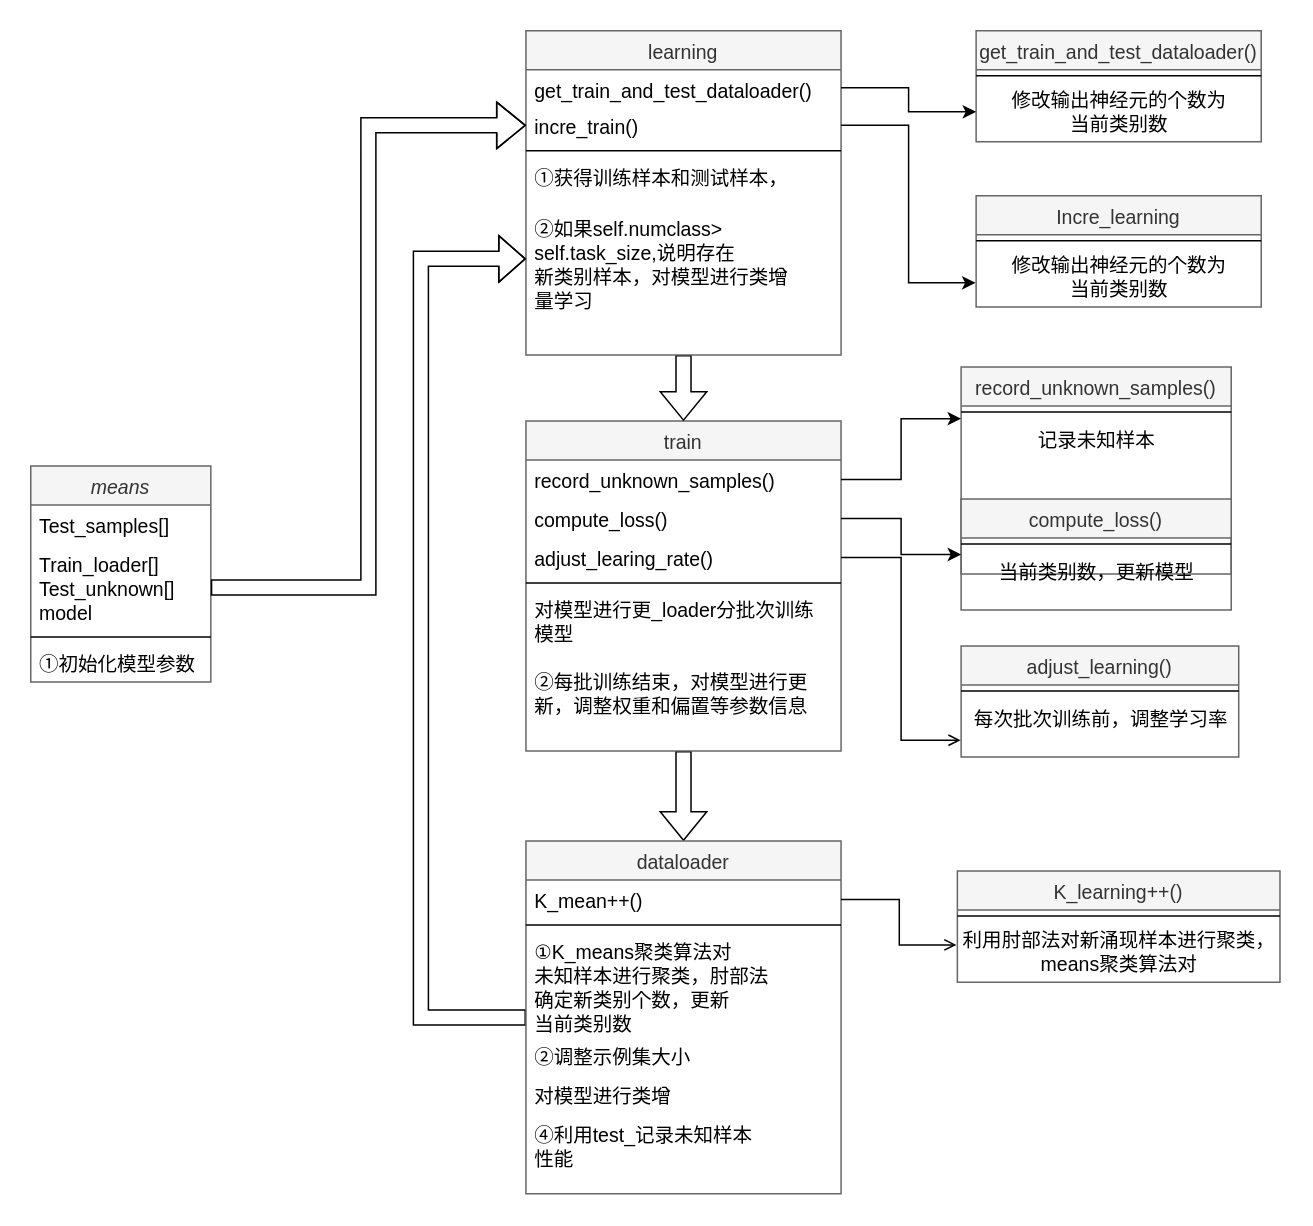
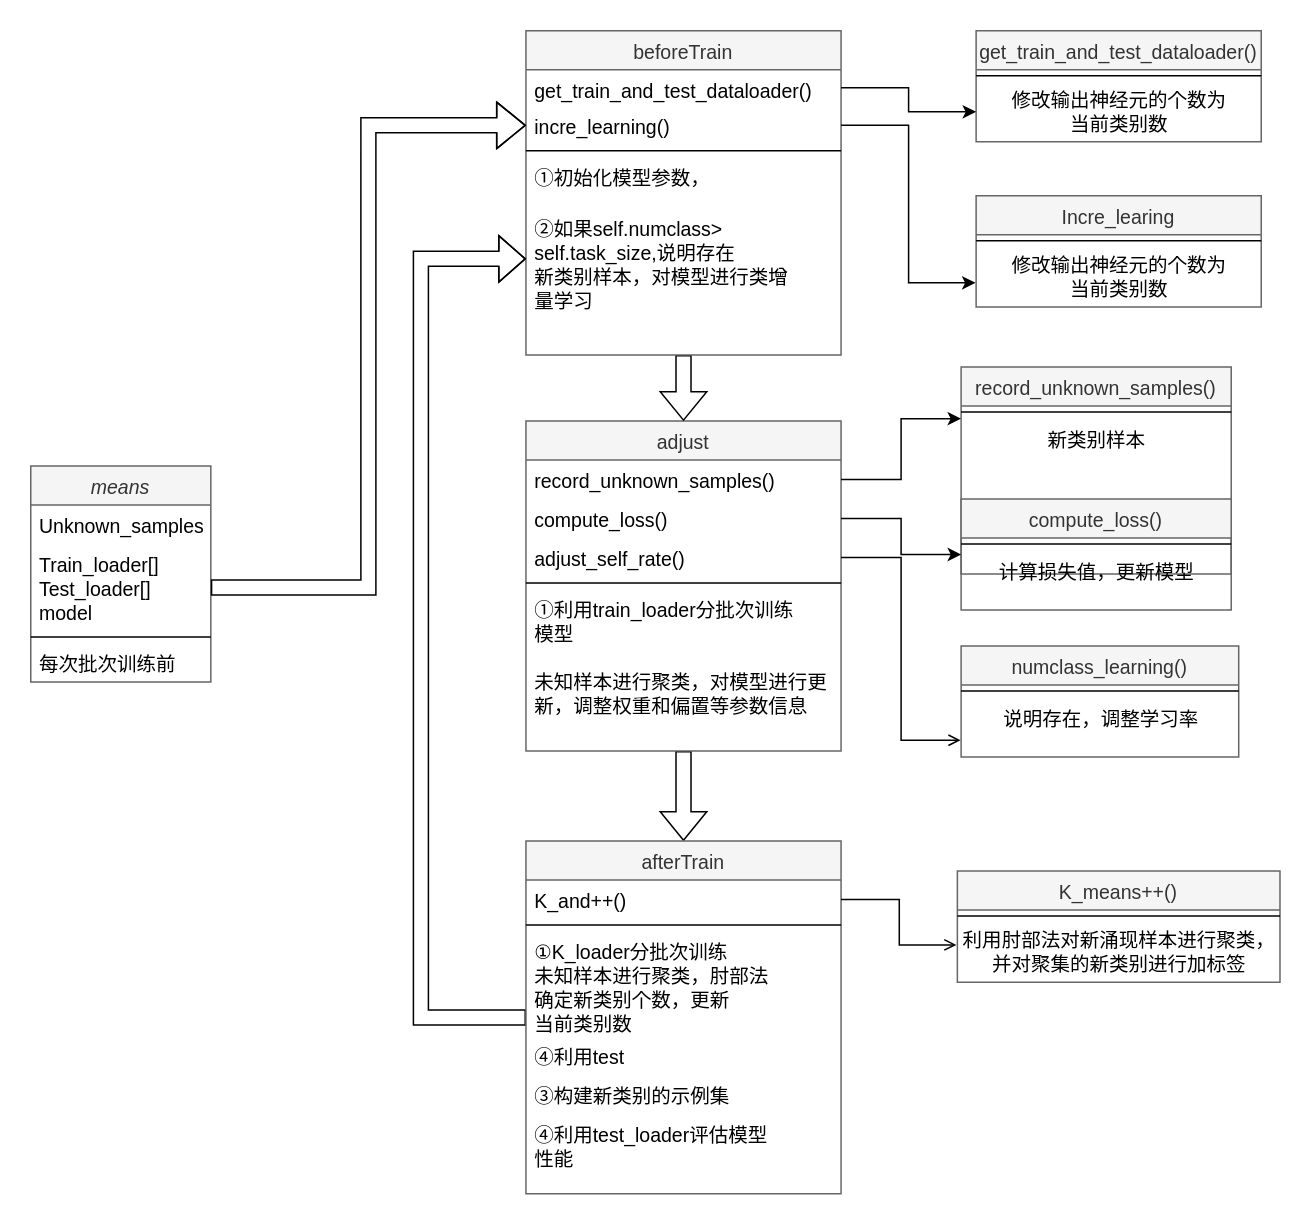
node "learning": label "learning" -> "beforeTrain"
node "incre_train()": label "incre_train()" -> "incre_learning()"
node "①获得训练样本和测试样本，": label "①获得训练样本和测试样本，" -> "①初始化模型参数，"
node "Incre_learning": label "Incre_learning" -> "Incre_learing"
node "记录未知样本": label "记录未知样本" -> "新类别样本"
node "train": label "train" -> "adjust"
node "Test_samples[]": label "Test_samples[]" -> "Unknown_samples[]"
node "adjust_learing_rate()": label "adjust_learing_rate()" -> "adjust_self_rate()"
node "Train_loader[] Test_unknown[] model": label "Train_loader[] Test_unknown[] model" -> "Train_loader[] Test_loader[] model"
node "当前类别数，更新模型": label "当前类别数，更新模型" -> "计算损失值，更新模型"
node "对模型进行更_loader分批次训练 模型": label "对模型进行更_loader分批次训练 模型" -> "①利用train_loader分批次训练 模型"
node "①初始化模型参数": label "①初始化模型参数" -> "每次批次训练前"
node "adjust_learning()": label "adjust_learning()" -> "numclass_learning()"
node "②每批训练结束，对模型进行更 新，调整权重和偏置等参数信息": label "②每批训练结束，对模型进行更 新，调整权重和偏置等参数信息" -> "未知样本进行聚类，对模型进行更 新，调整权重和偏置等参数信息"
node "每次批次训练前，调整学习率": label "每次批次训练前，调整学习率" -> "说明存在，调整学习率"
node "dataloader": label "dataloader" -> "afterTrain"
node "K_learning++()": label "K_learning++()" -> "K_means++()"
node "K_mean++()": label "K_mean++()" -> "K_and++()"
node "①K_means聚类算法对 未知样本进行聚类，肘部法 确定新类别个数，更新 当前类别数": label "①K_means聚类算法对 未知样本进行聚类，肘部法 确定新类别个数，更新 当前类别数" -> "①K_loader分批次训练 未知样本进行聚类，肘部法 确定新类别个数，更新 当前类别数"
node "利用肘部法对新涌现样本进行聚类， means聚类算法对": label "利用肘部法对新涌现样本进行聚类， means聚类算法对" -> "利用肘部法对新涌现样本进行聚类， 并对聚集的新类别进行加标签"
node "②调整示例集大小": label "②调整示例集大小" -> "④利用test"
node "对模型进行类增": label "对模型进行类增" -> "③构建新类别的示例集"
node "④利用test_记录未知样本 性能": label "④利用test_记录未知样本 性能" -> "④利用test_loader评估模型 性能"
